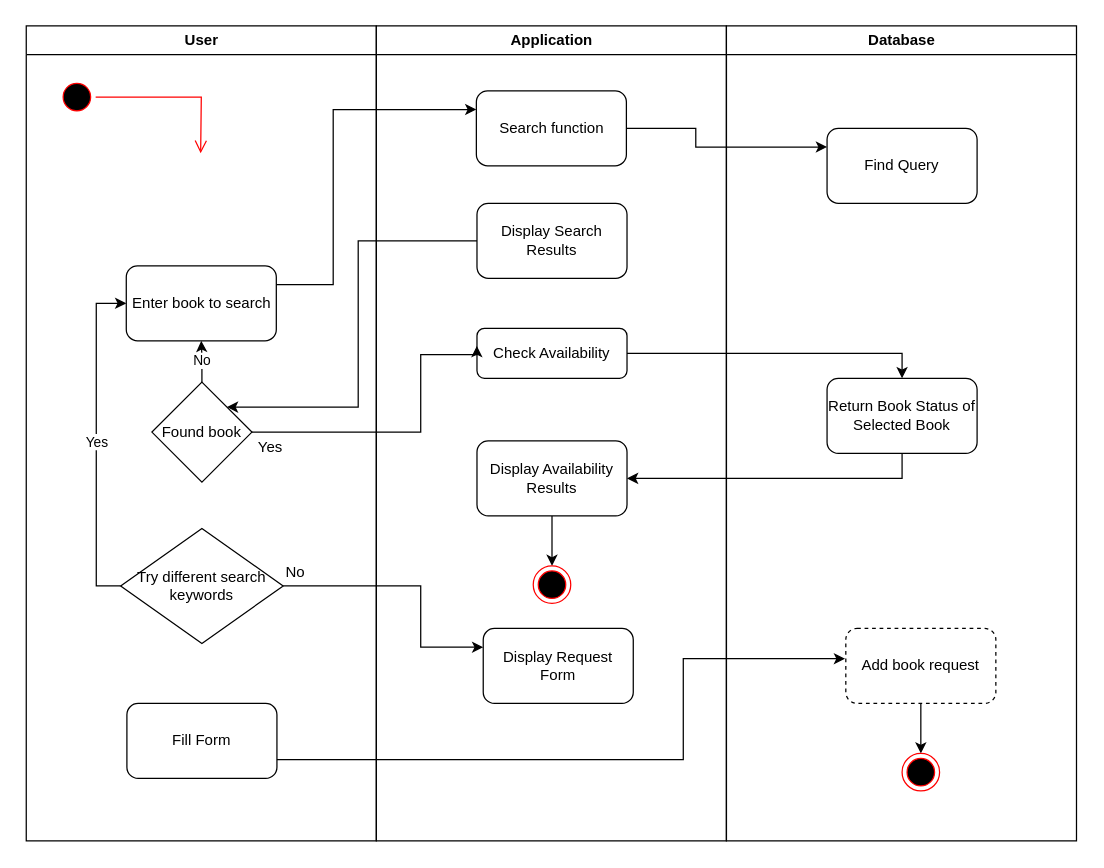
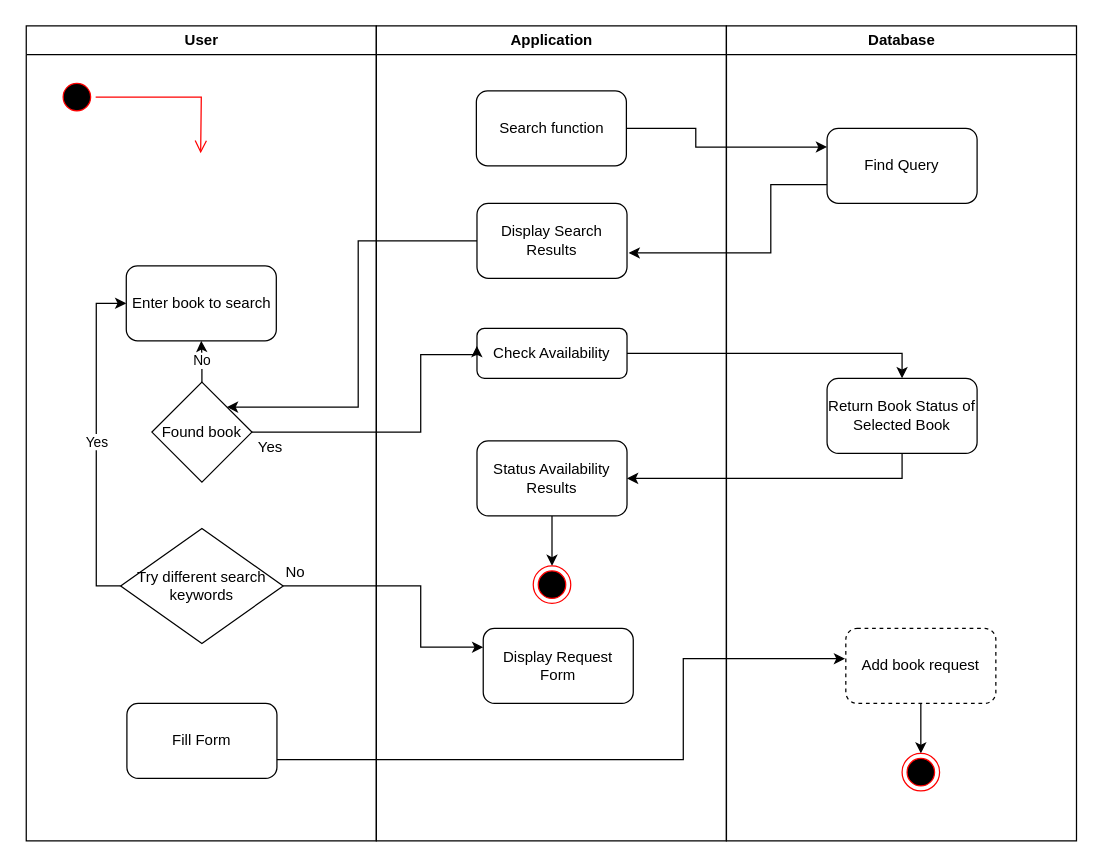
edge "Enter book to search" -> "Search function": removed
edge "Find Query" -> "Display Search Results": added
node "Display Availability Results": label "Display Availability Results" -> "Status Availability Results"
